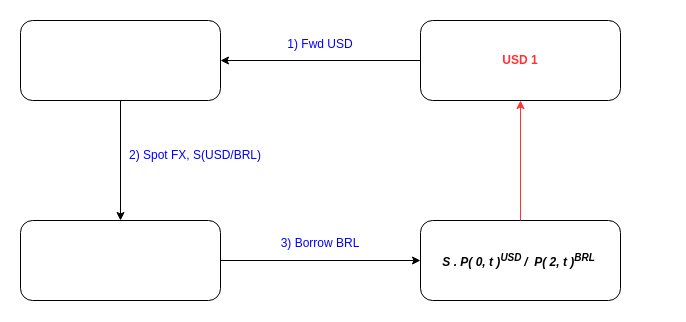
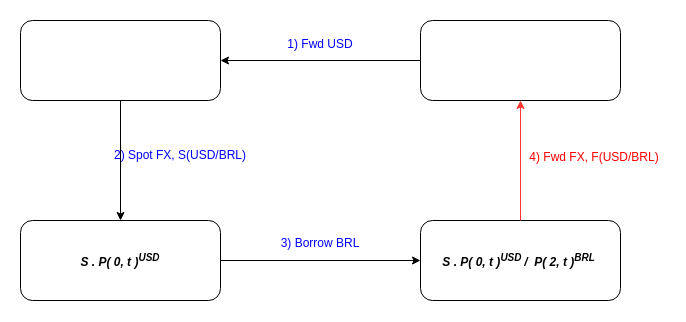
node "USD 1": removed
node "2) Spot FX, S(USD/BRL)": moved (196, 156) -> (181, 156)
node "4) Fwd FX, F(USD/BRL)": added
node "S . P( 0, t )USD": added
